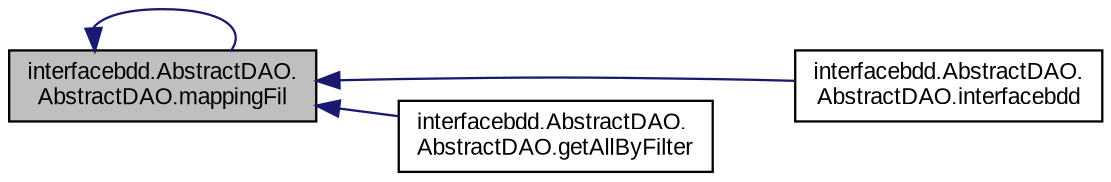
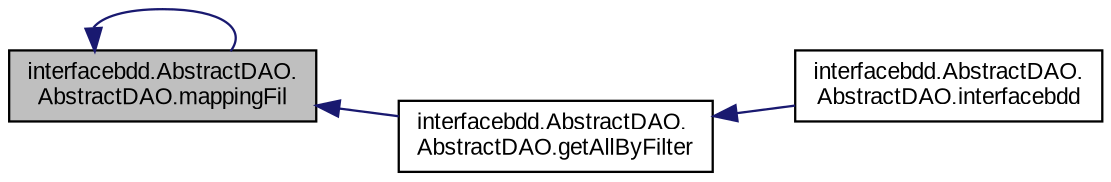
edge "interfacebdd.AbstractDAO. AbstractDAO.interfacebdd" -> "interfacebdd.AbstractDAO. AbstractDAO.mappingFil": now "interfacebdd.AbstractDAO. AbstractDAO.interfacebdd" -> "interfacebdd.AbstractDAO. AbstractDAO.getAllByFilter"
